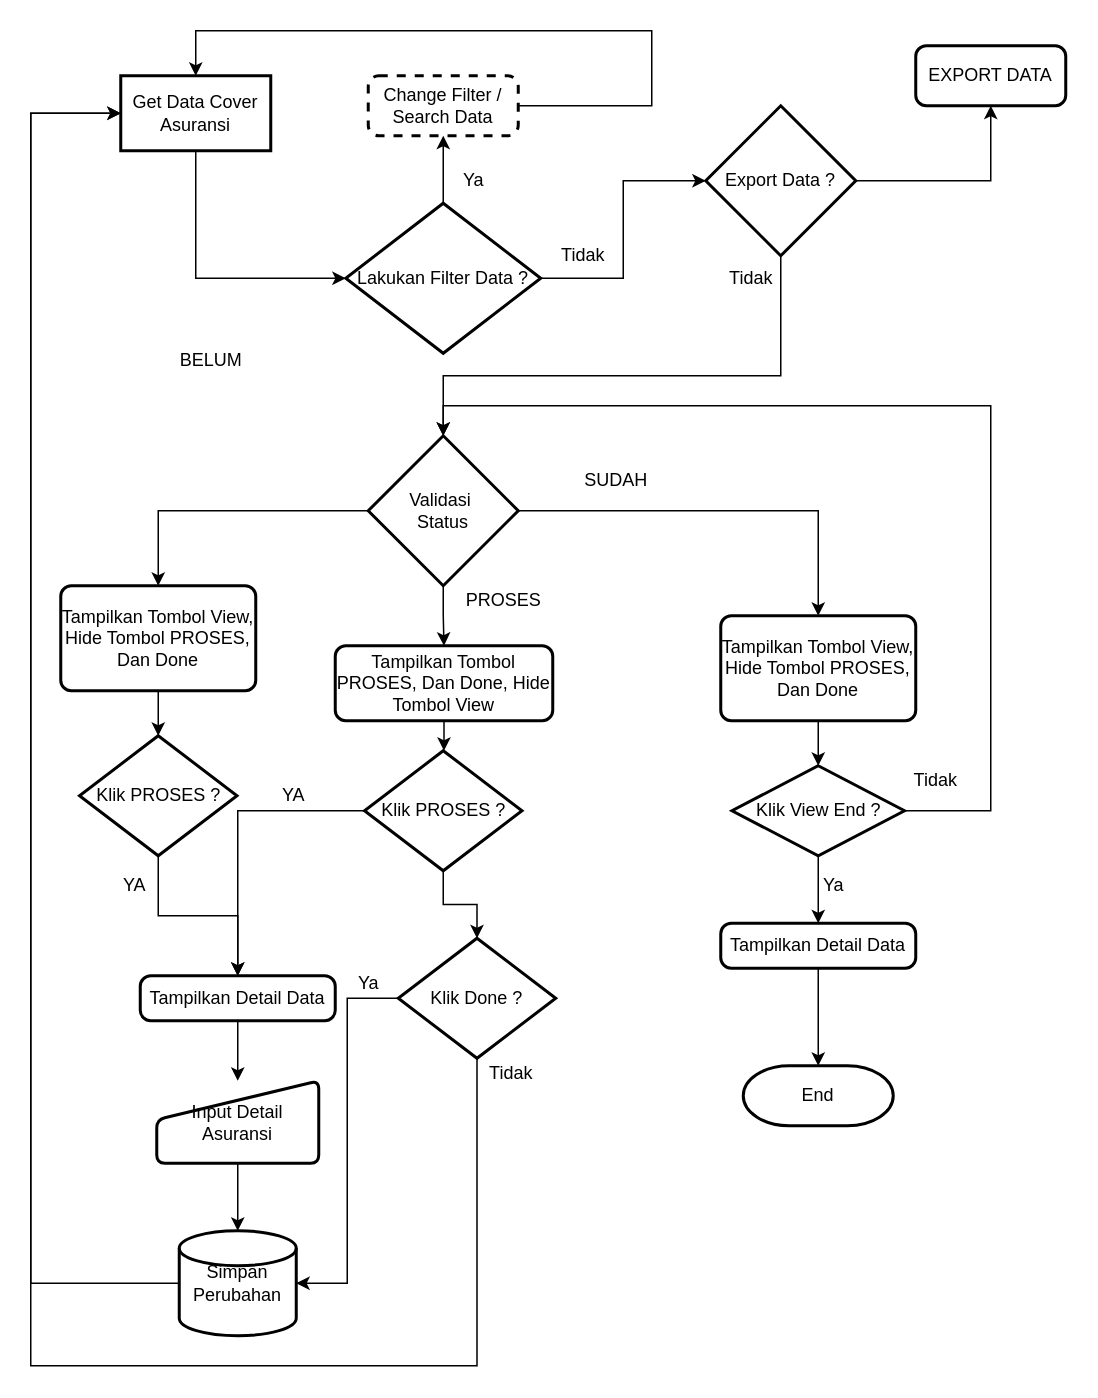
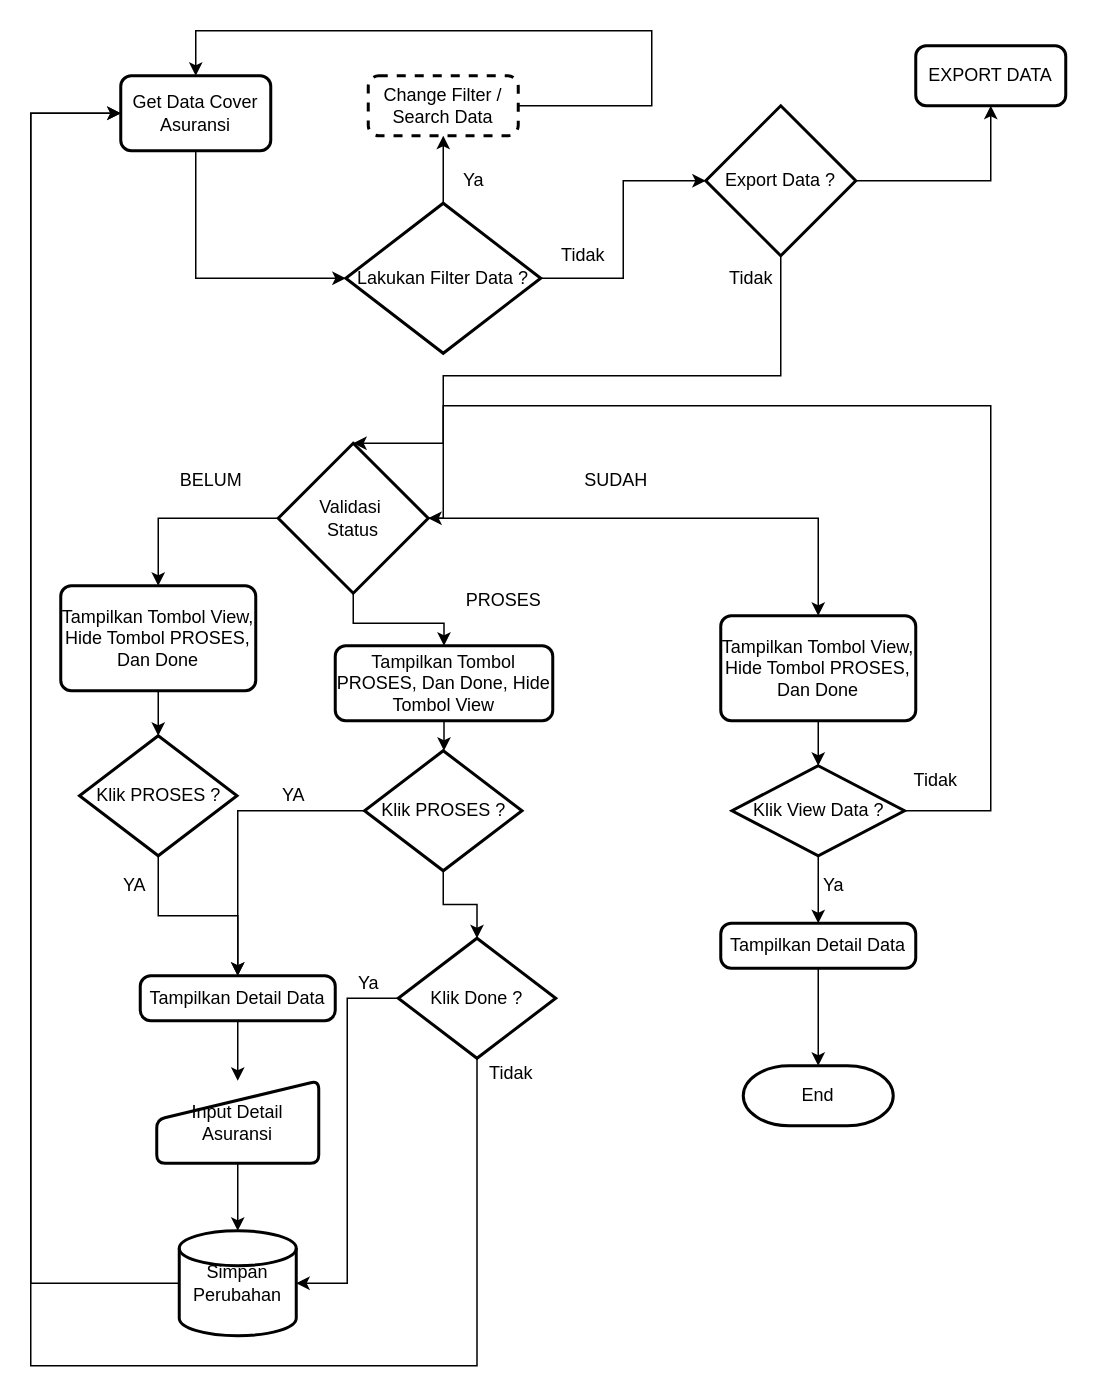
node "Get Data Cover Asuransi": shape rectangle -> rounded rectangle
node "BELUM": moved (211, 361) -> (211, 481)
node "Validasi Status": moved (443, 511) -> (353, 518)
node "Klik View End ?": label "Klik View End ?" -> "Klik View Data ?"
